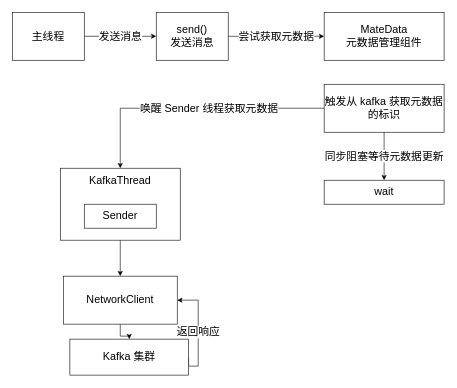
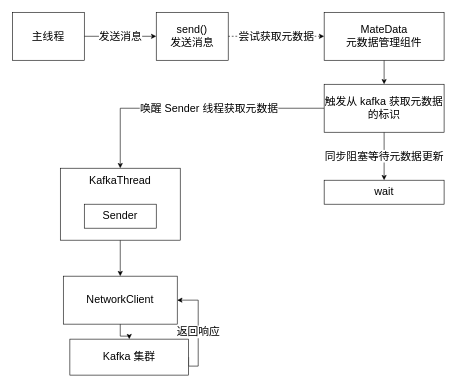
edge "send() 发送消息" -> "MateData 元数据管理组件": style solid -> dashed
edge "MateData 元数据管理组件" -> "触发从 kafka 获取元数据的标识": added
